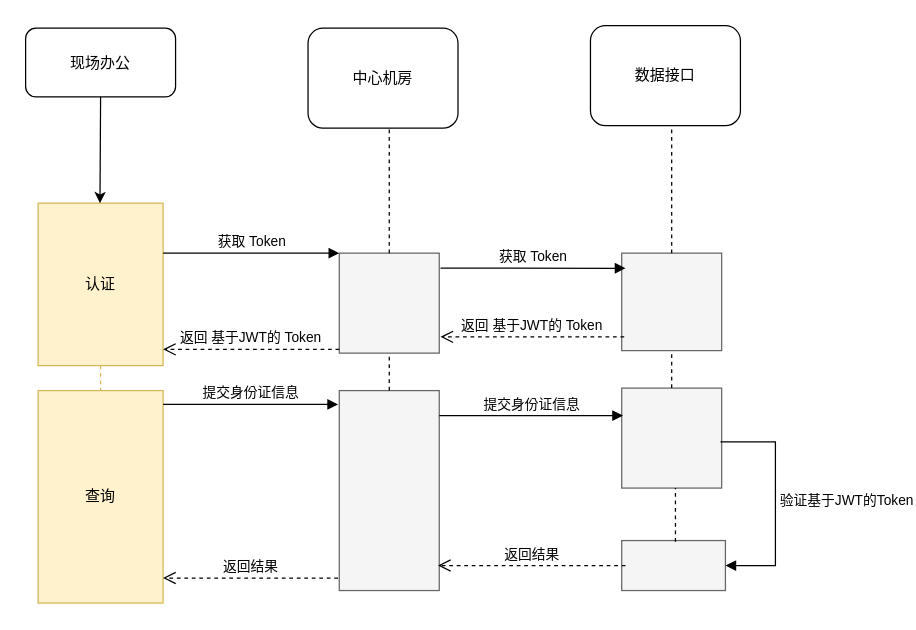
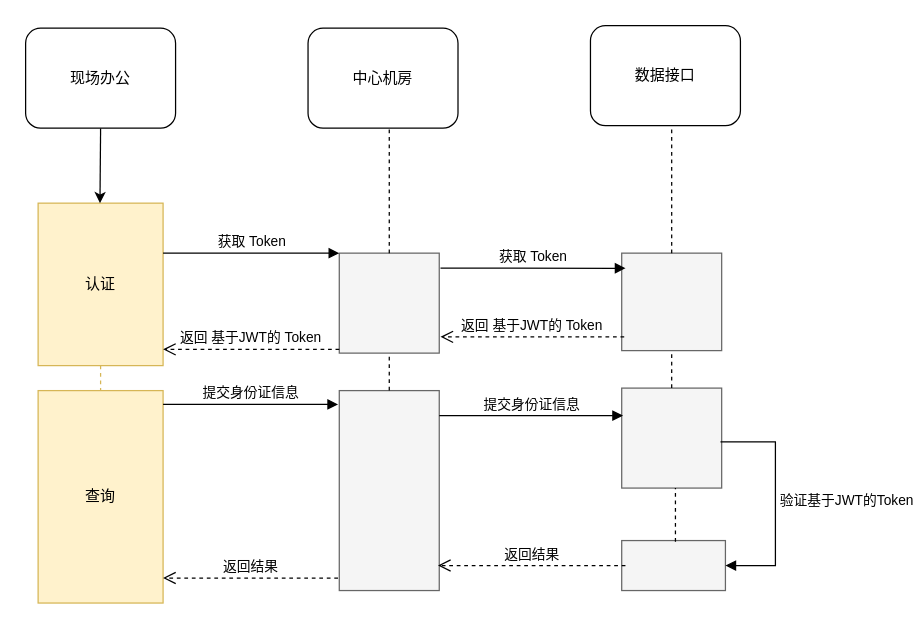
node "现场办公": size 150x69 -> 150x100
